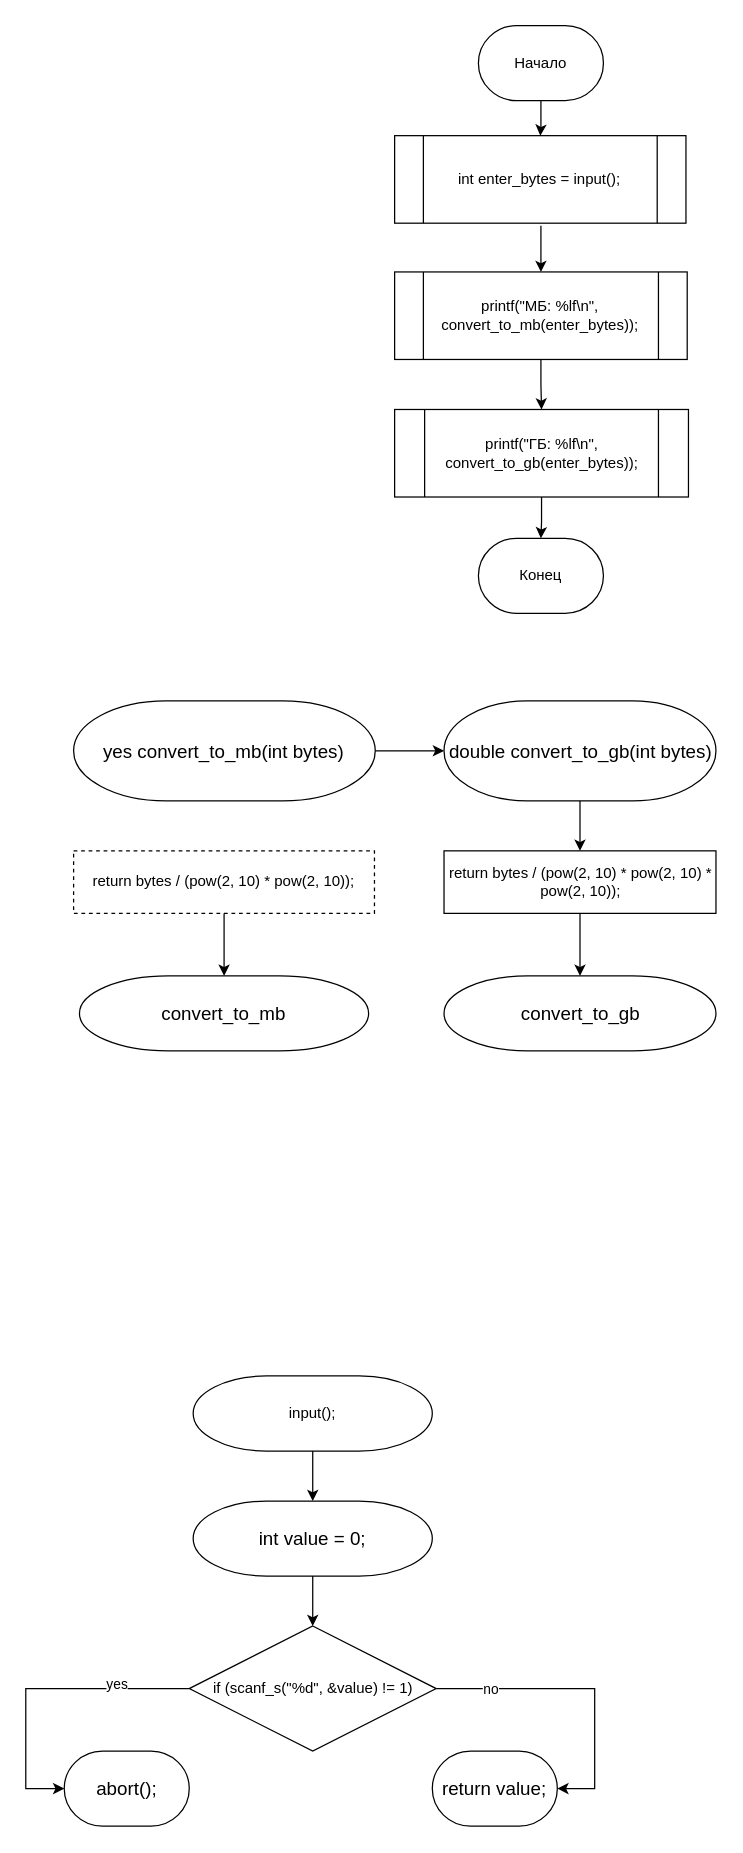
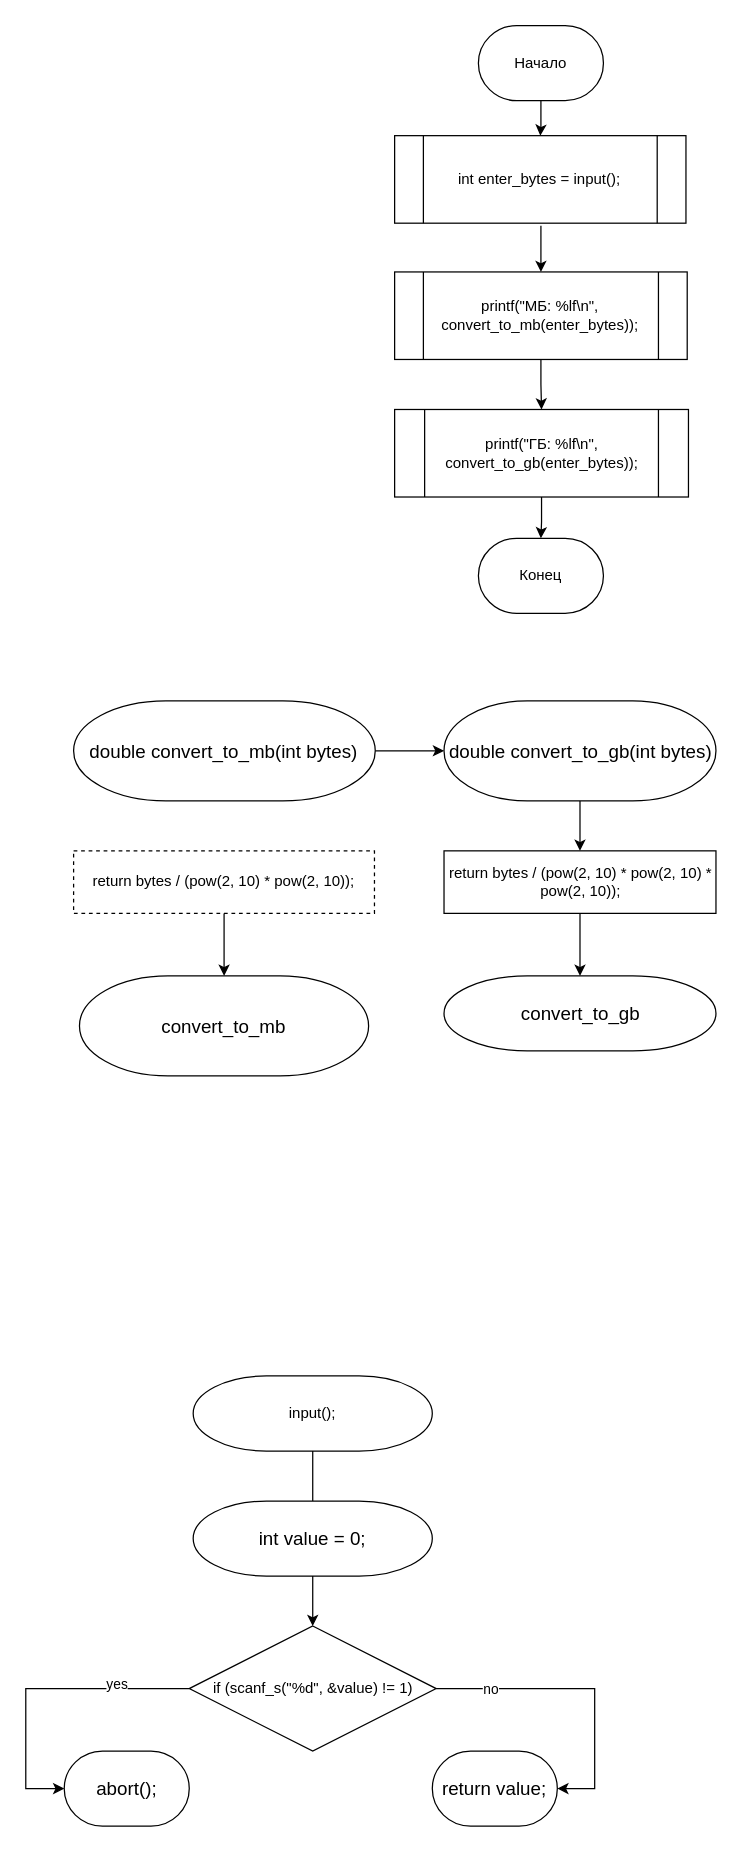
node "yes convert_to_mb(int bytes)": label "yes convert_to_mb(int bytes)" -> "double convert_to_mb(int bytes)"
node "convert_to_mb": size 289x75 -> 289x100
edge "input();" -> "int value = 0;": arrowhead classic -> none
